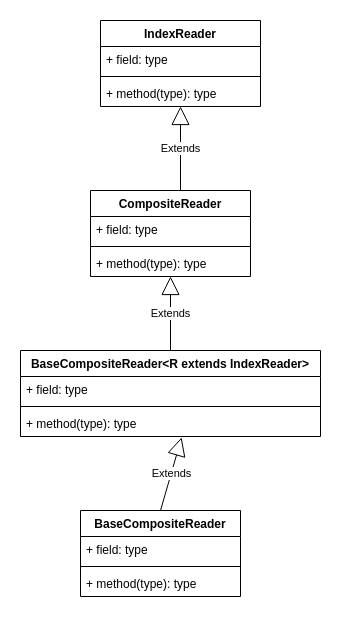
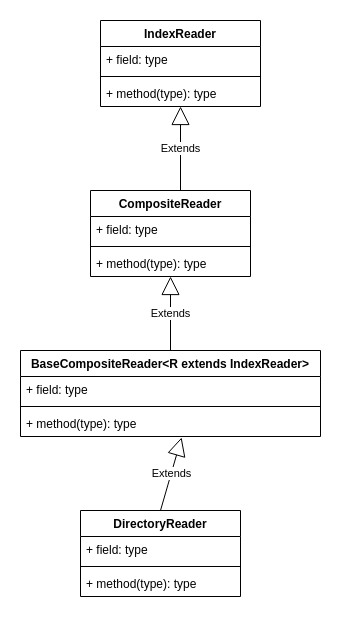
node "BaseCompositeReader": label "BaseCompositeReader" -> "DirectoryReader"
